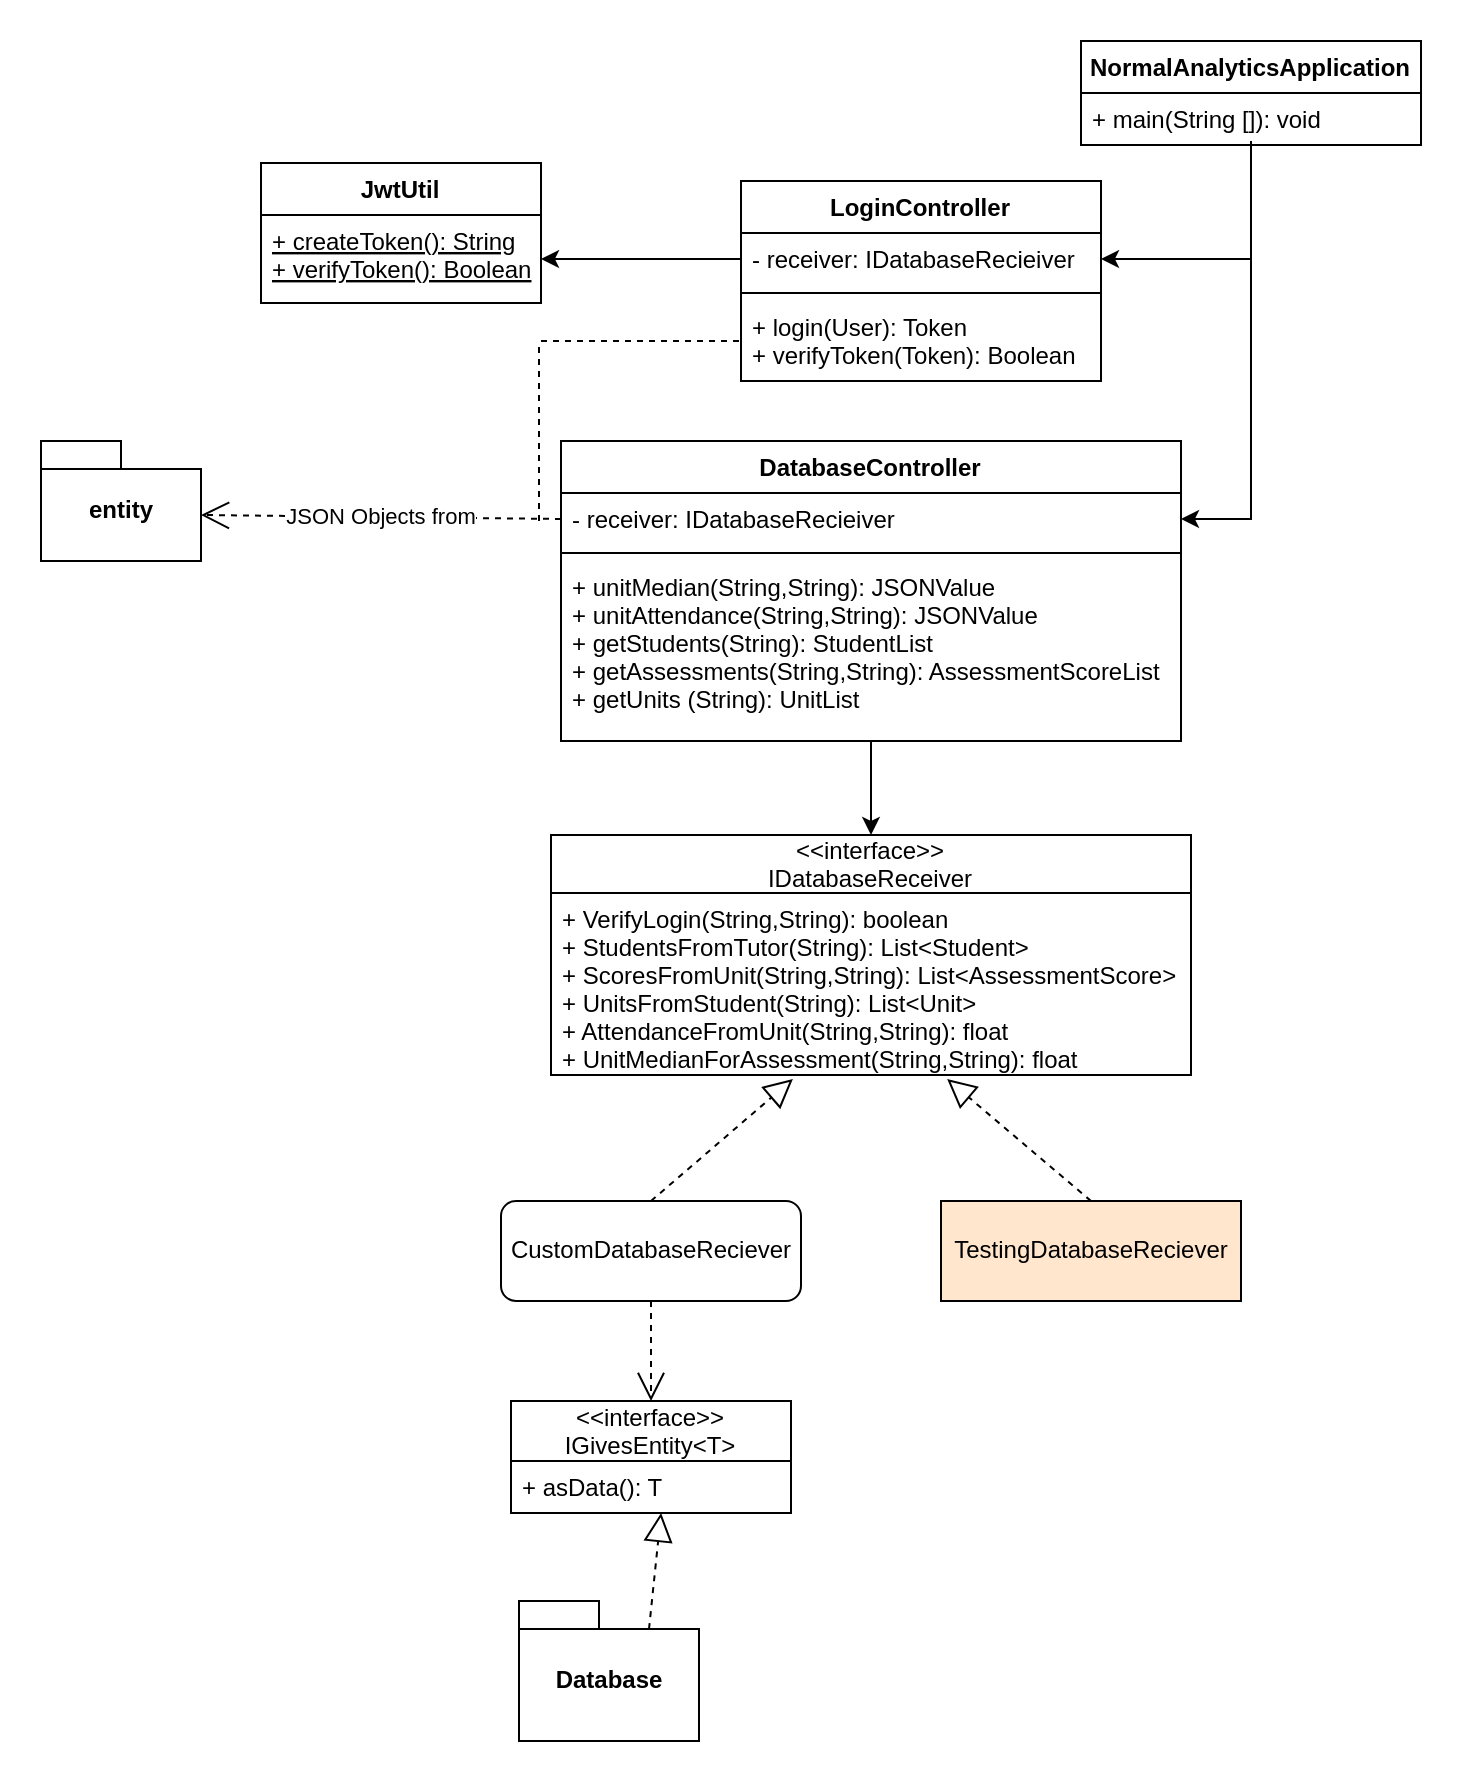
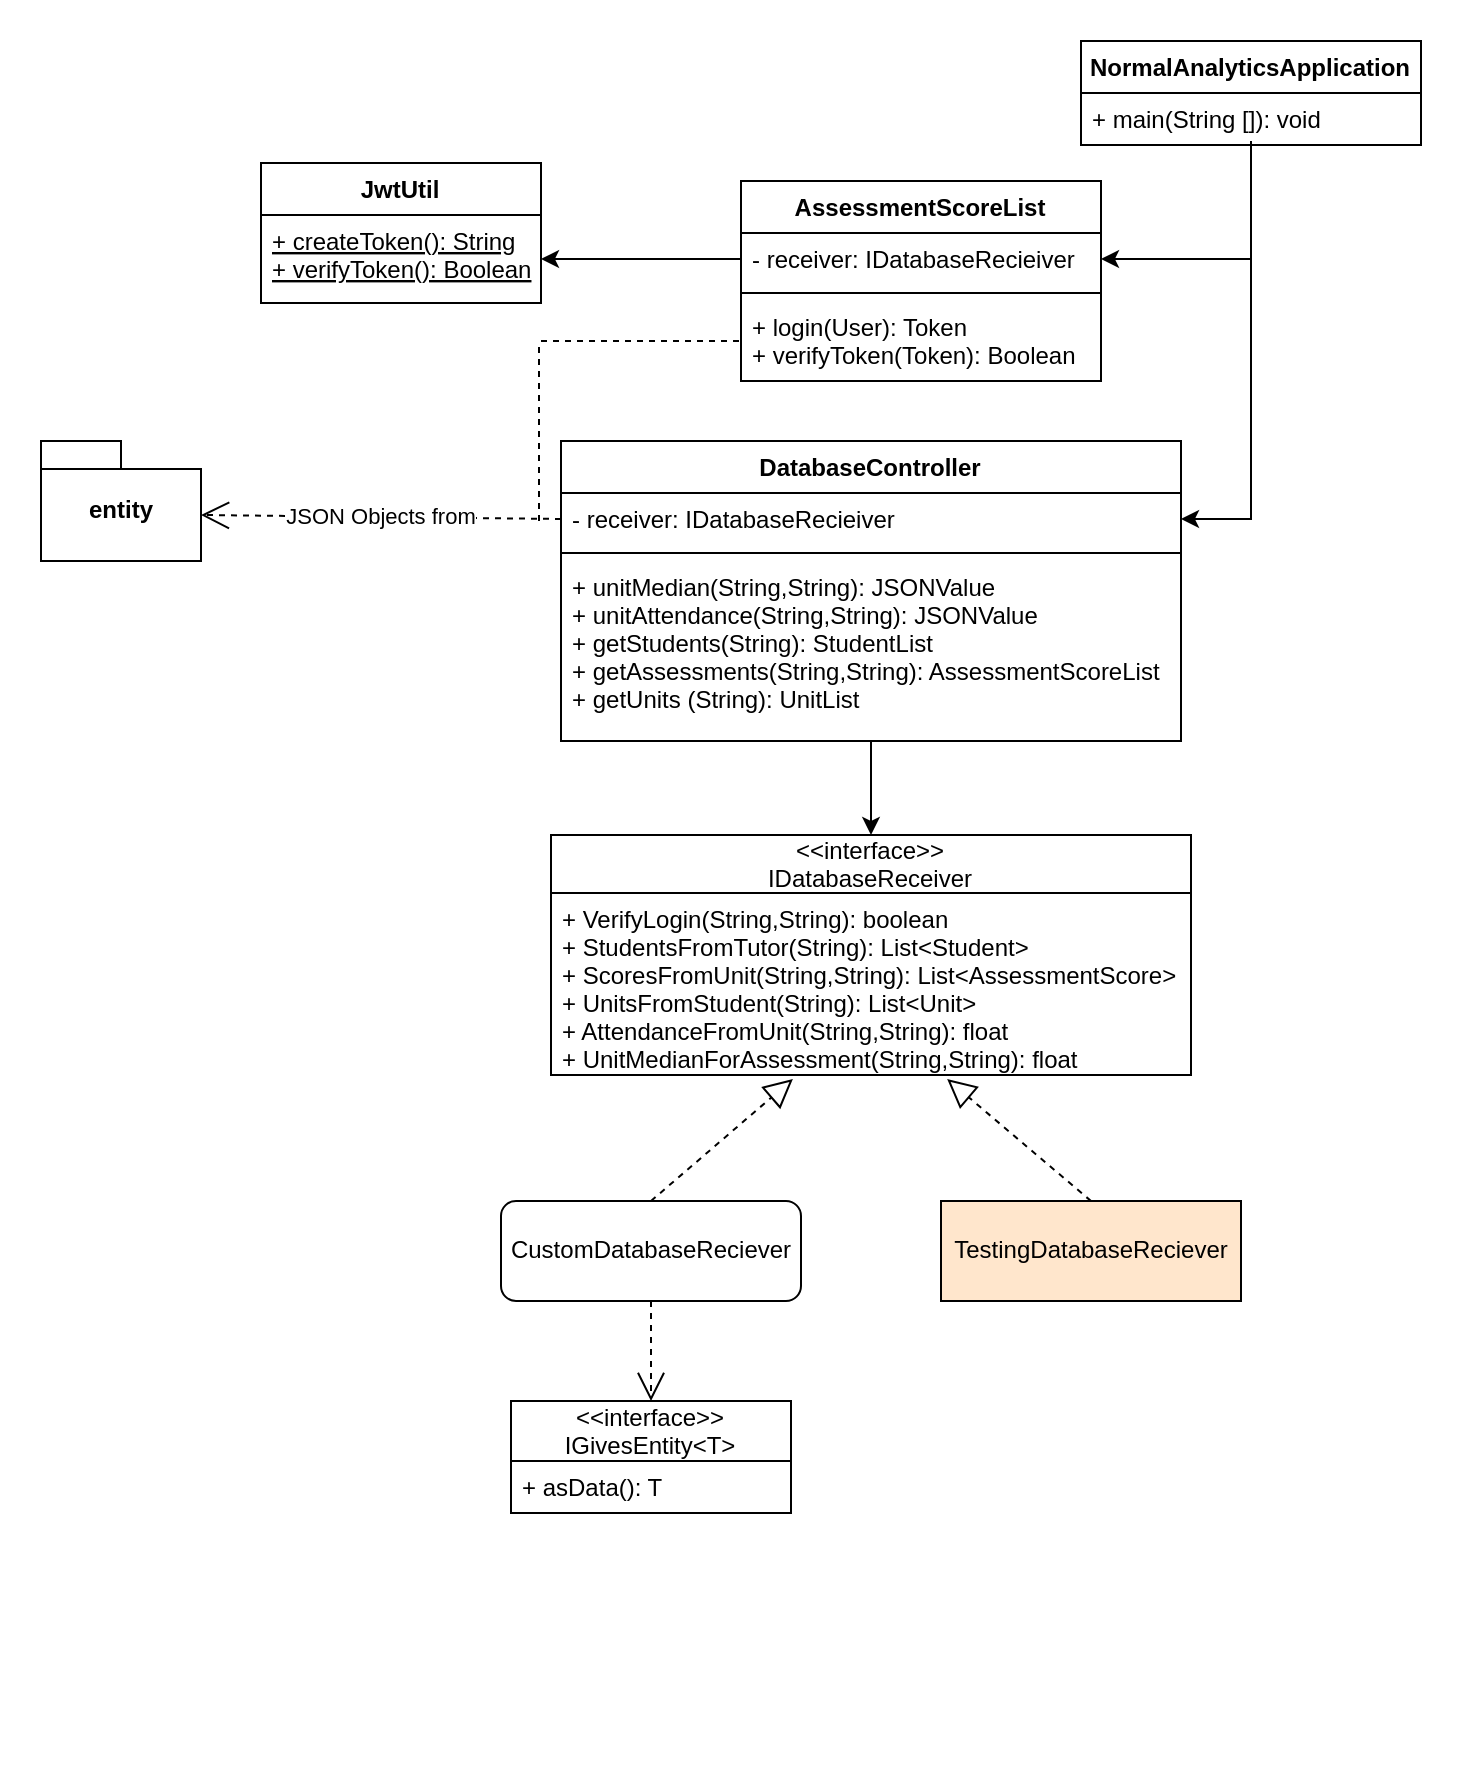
node "LoginController": label "LoginController" -> "AssessmentScoreList"
edge "Database" -> "+ asData(): T": removed
node "Database": removed
